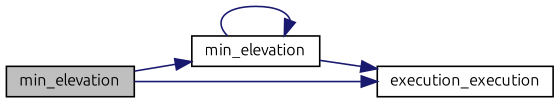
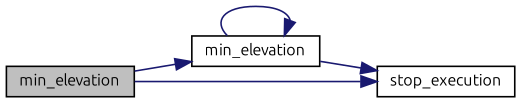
node "execution_execution": label "execution_execution" -> "stop_execution"
